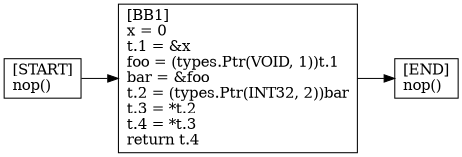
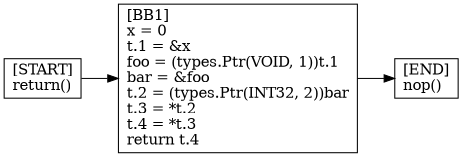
node "[START] nop()": label "[START] nop()" -> "[START] return()"
